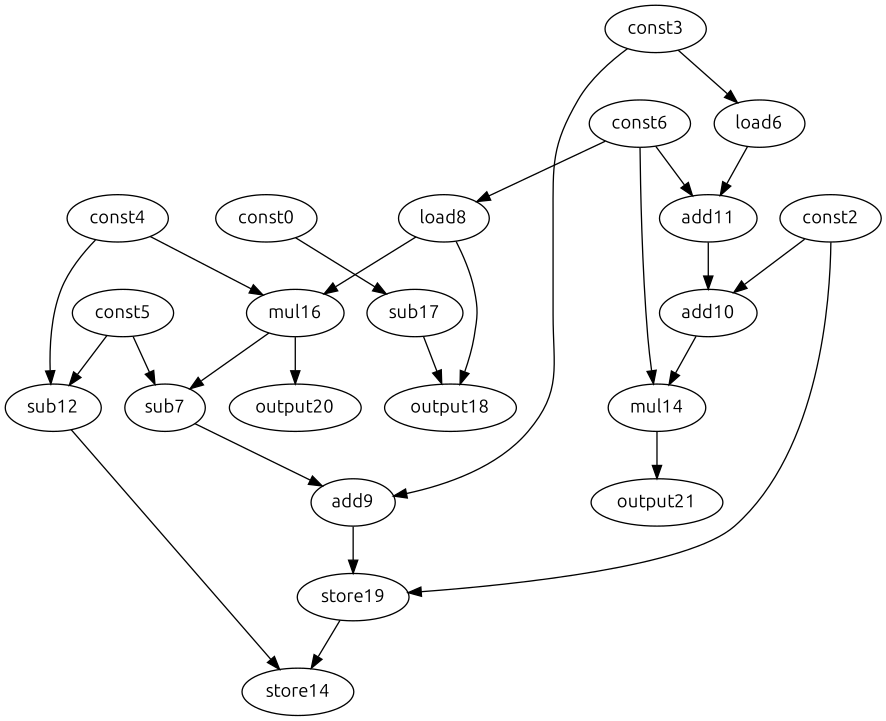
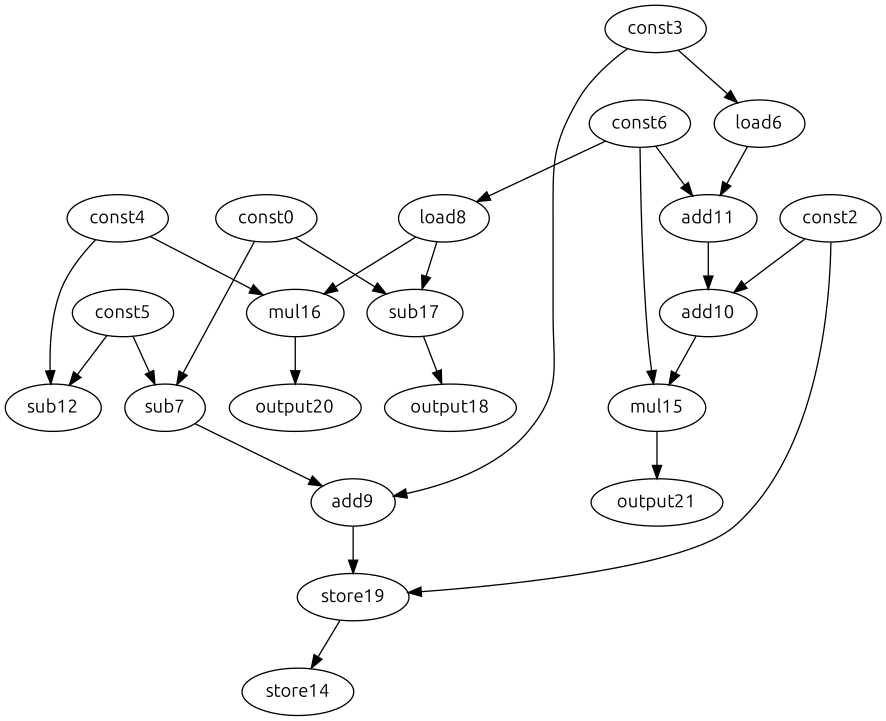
edge "load8" -> "output18": now "load8" -> "sub17"
edge "mul16" -> "sub7": now "const0" -> "sub7"
node "mul14": label "mul14" -> "mul15"
edge "sub12" -> "store14": removed
